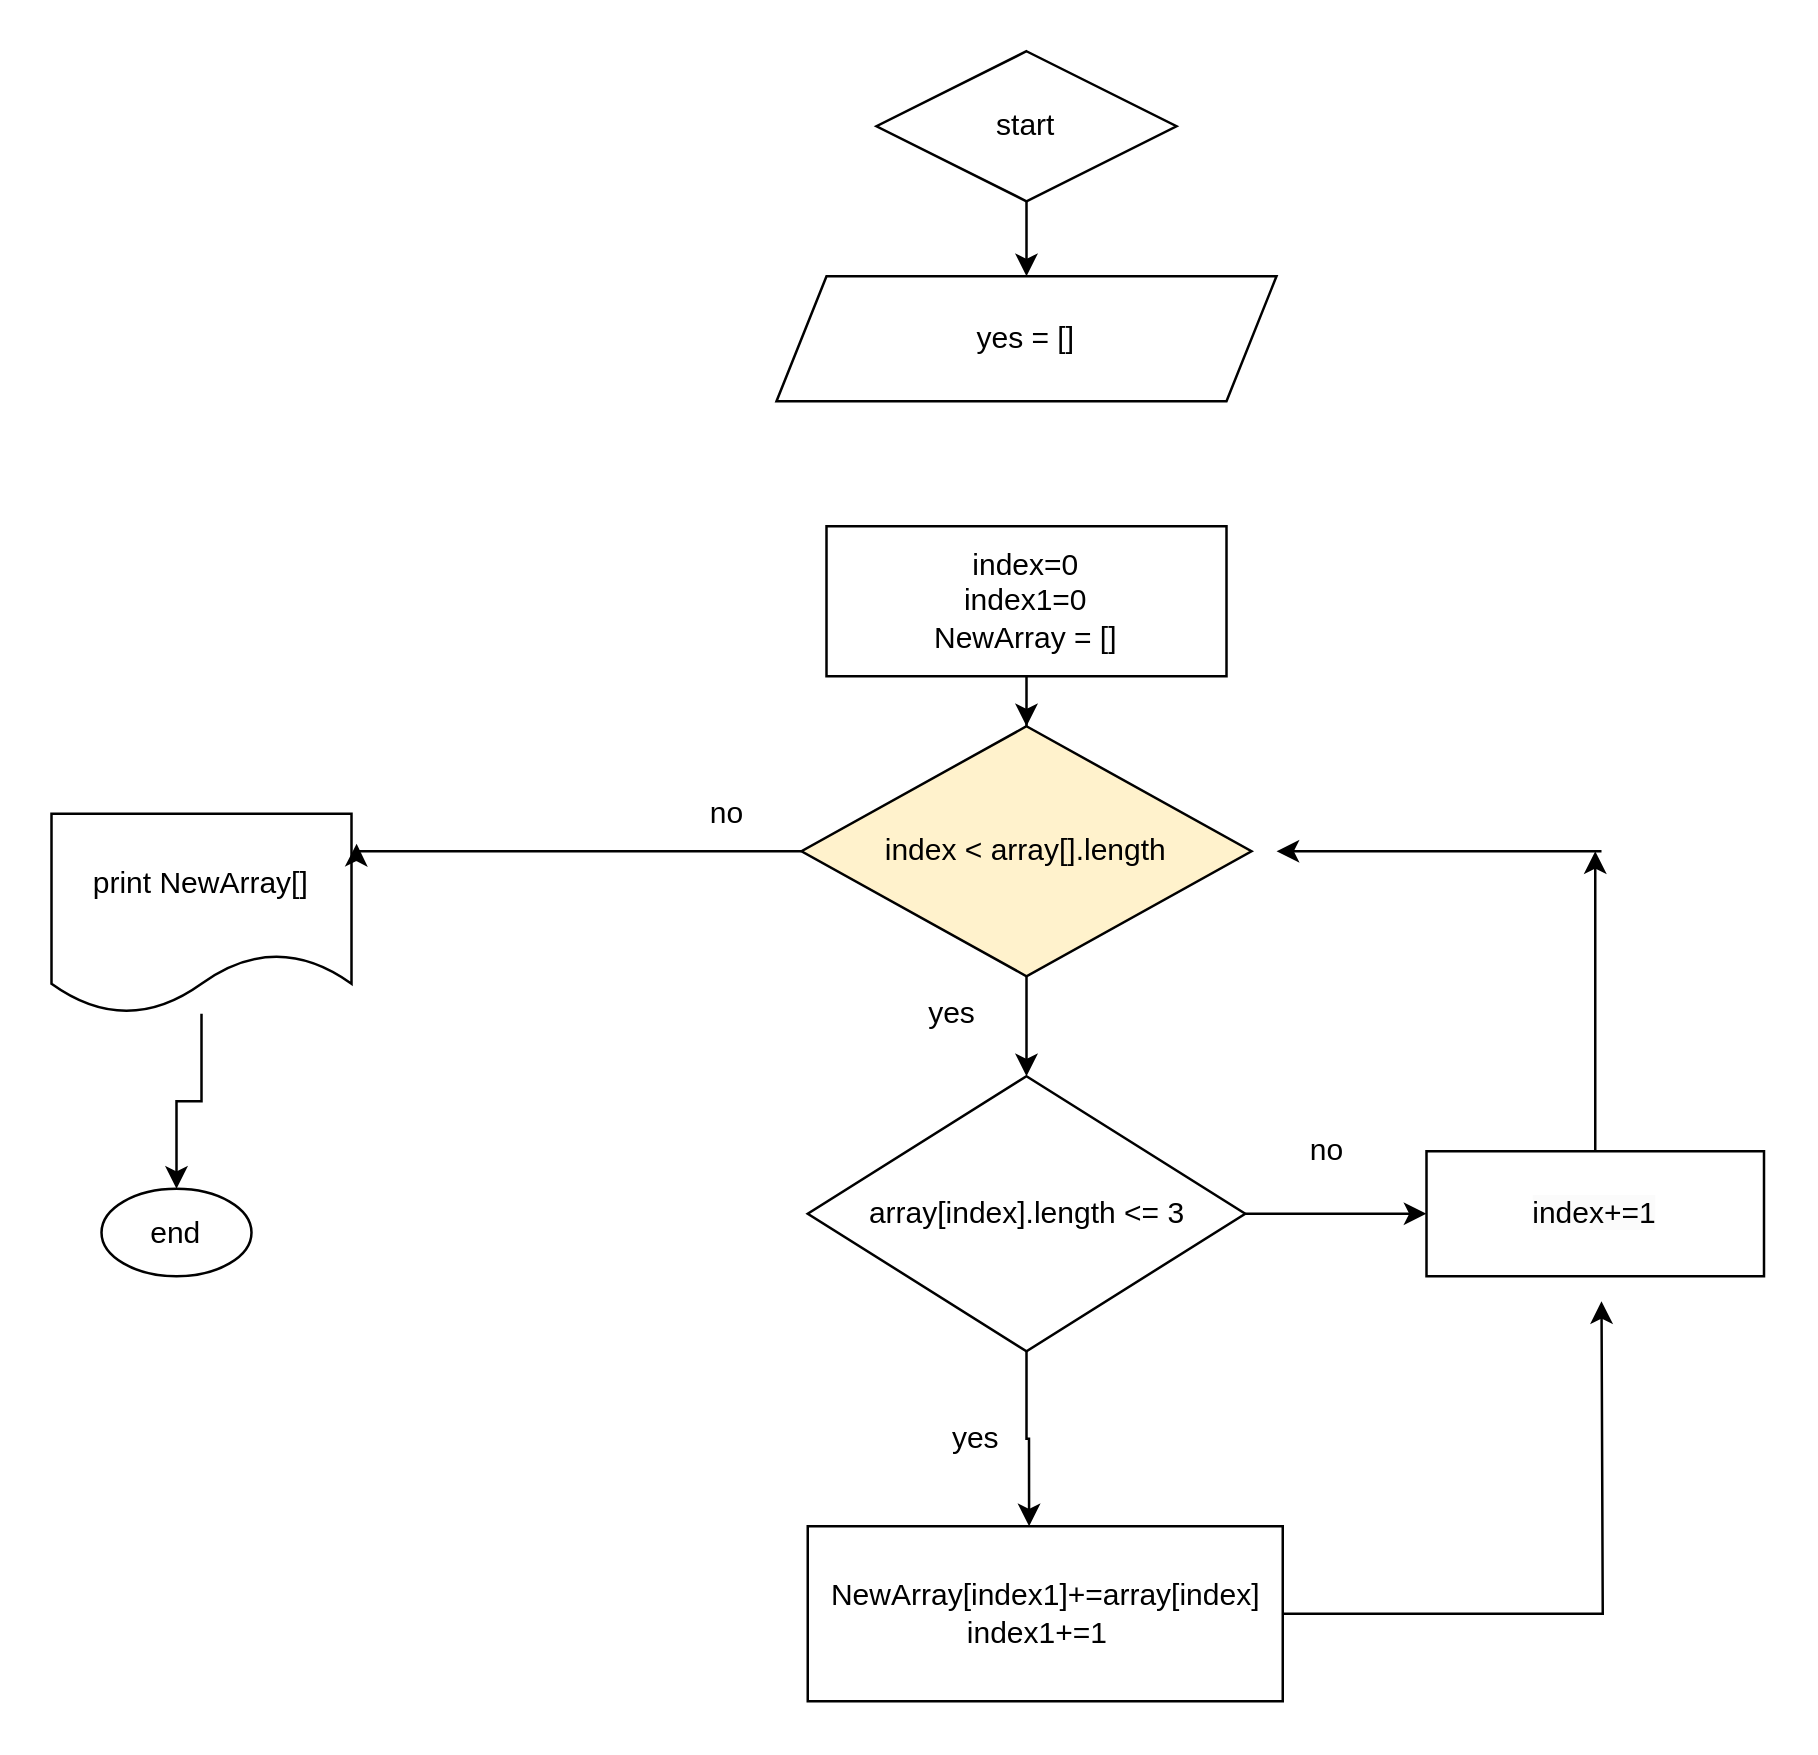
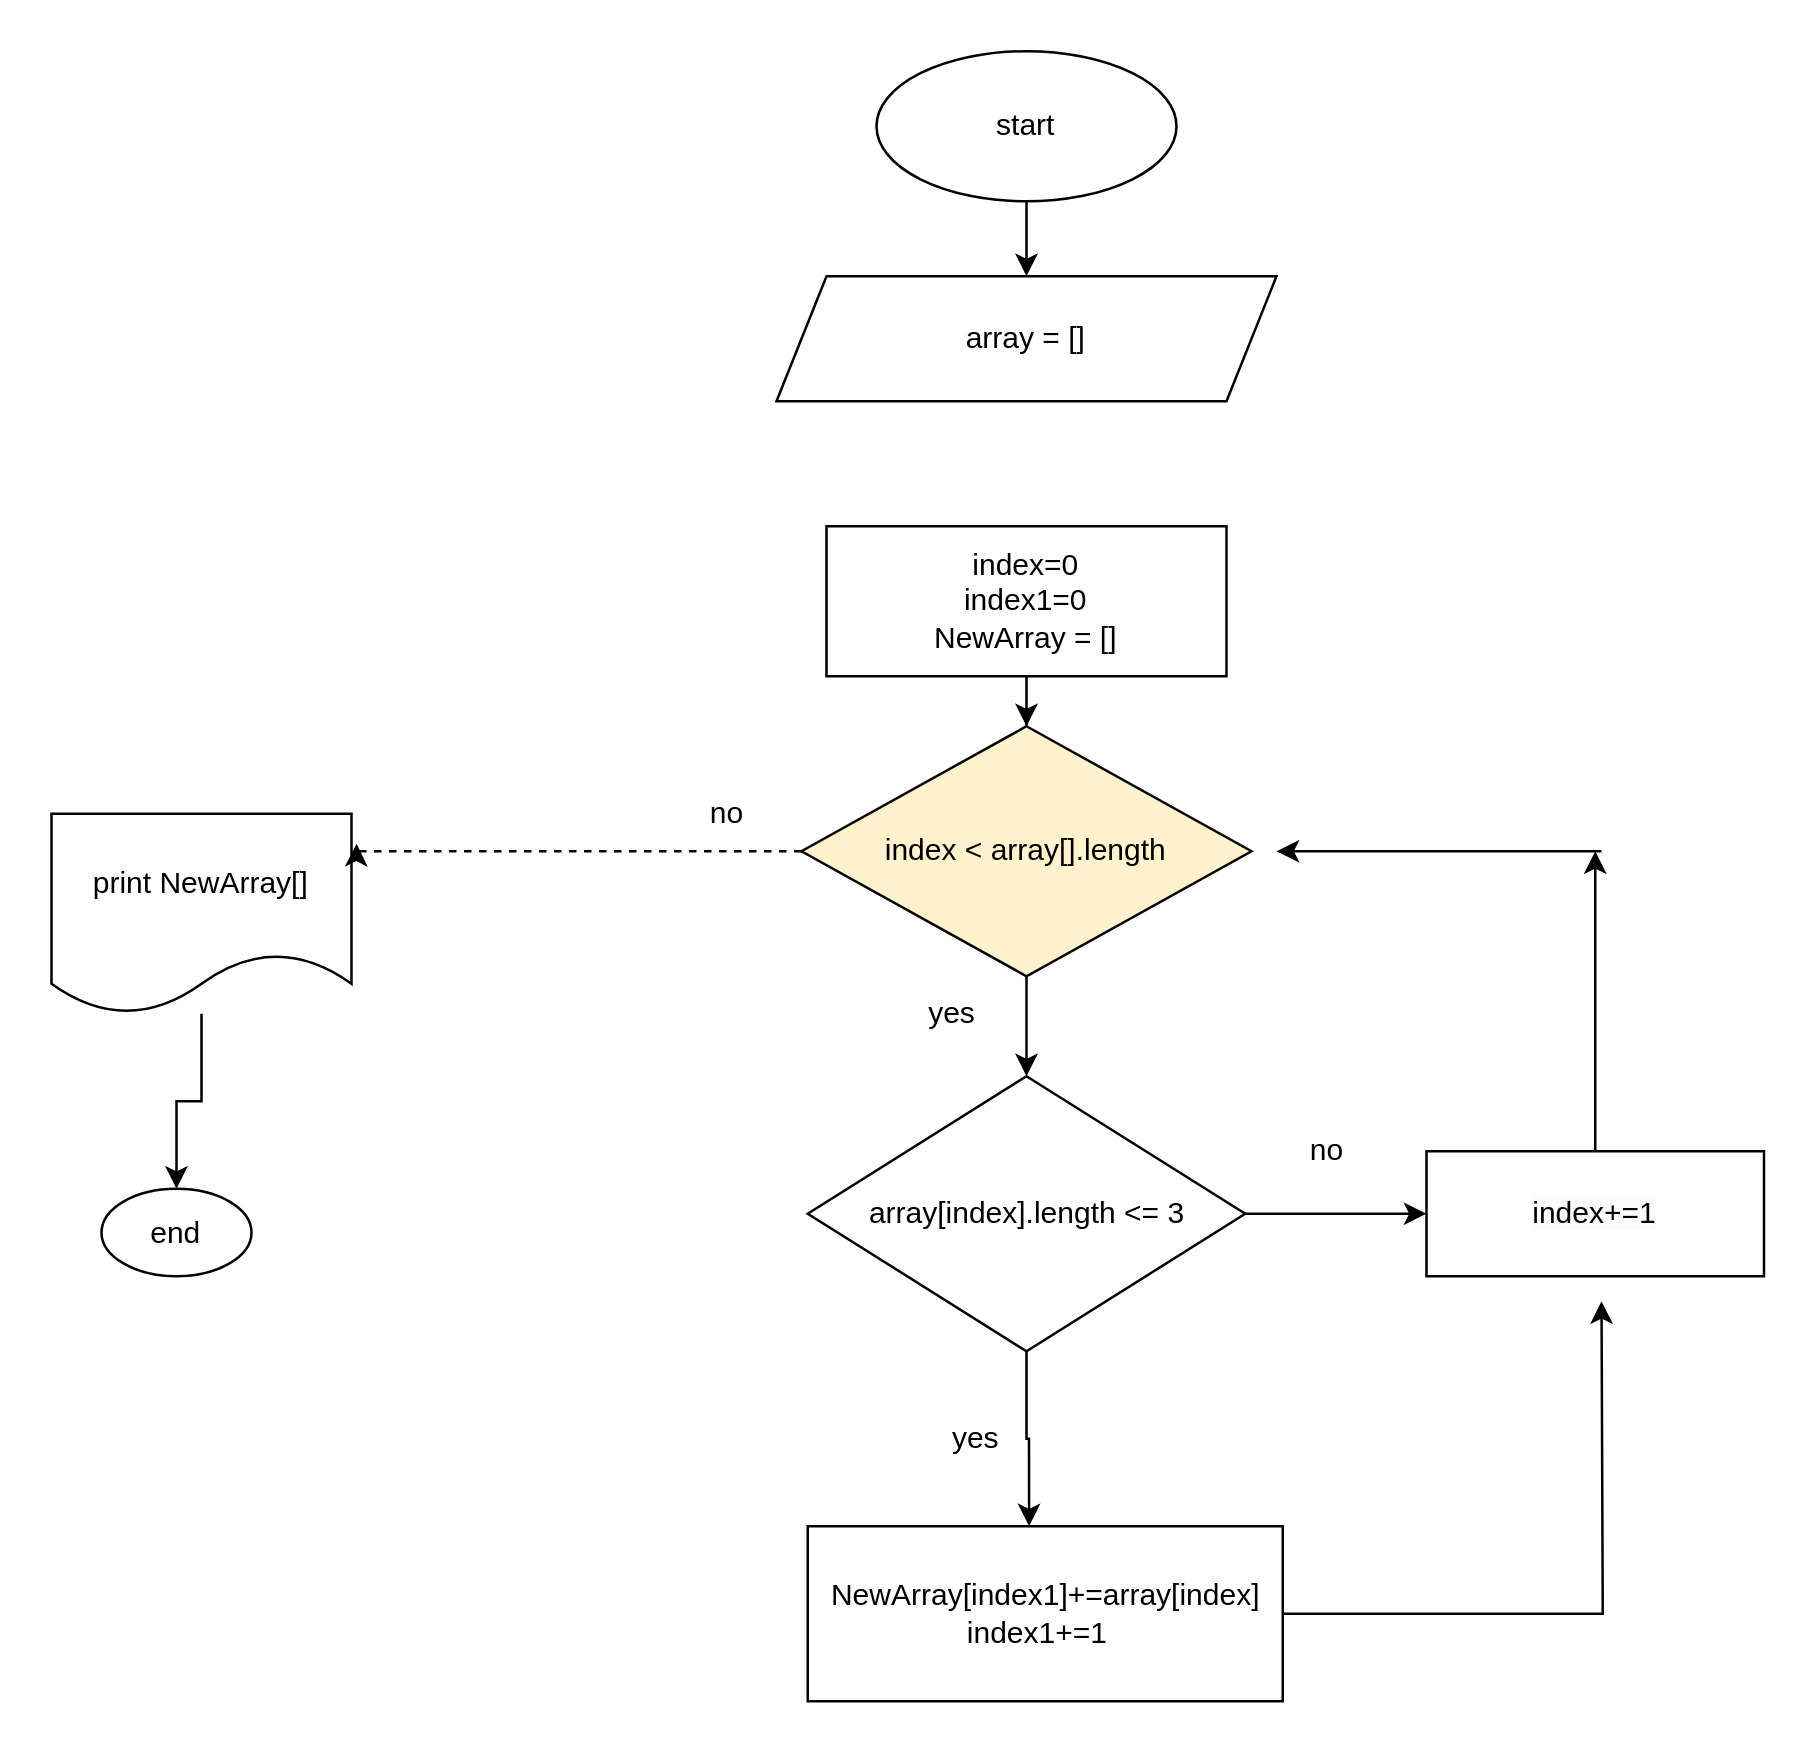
node "start": shape diamond -> ellipse
node "yes = []": label "yes = []" -> "array = []"
edge "index < array[].length" -> "print NewArray[]": style solid -> dashed
